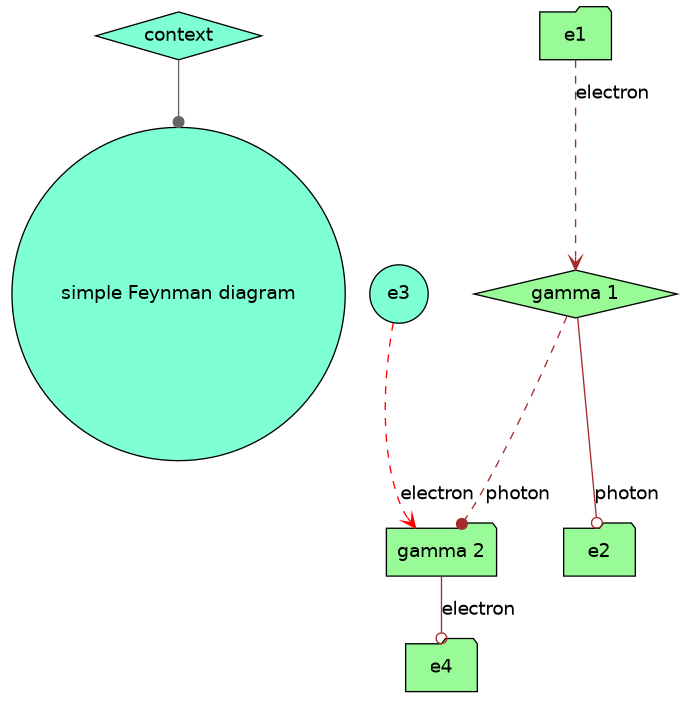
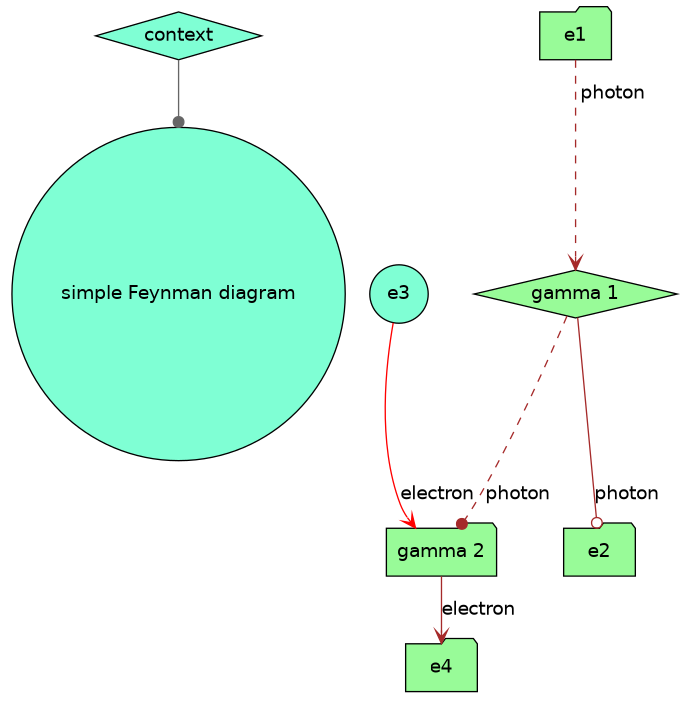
edge "e1" -> "gamma 1": label "electron" -> "photon"
edge "e3" -> "gamma 2": style dashed -> solid
edge "gamma 2" -> "e4": arrowhead odot -> vee
